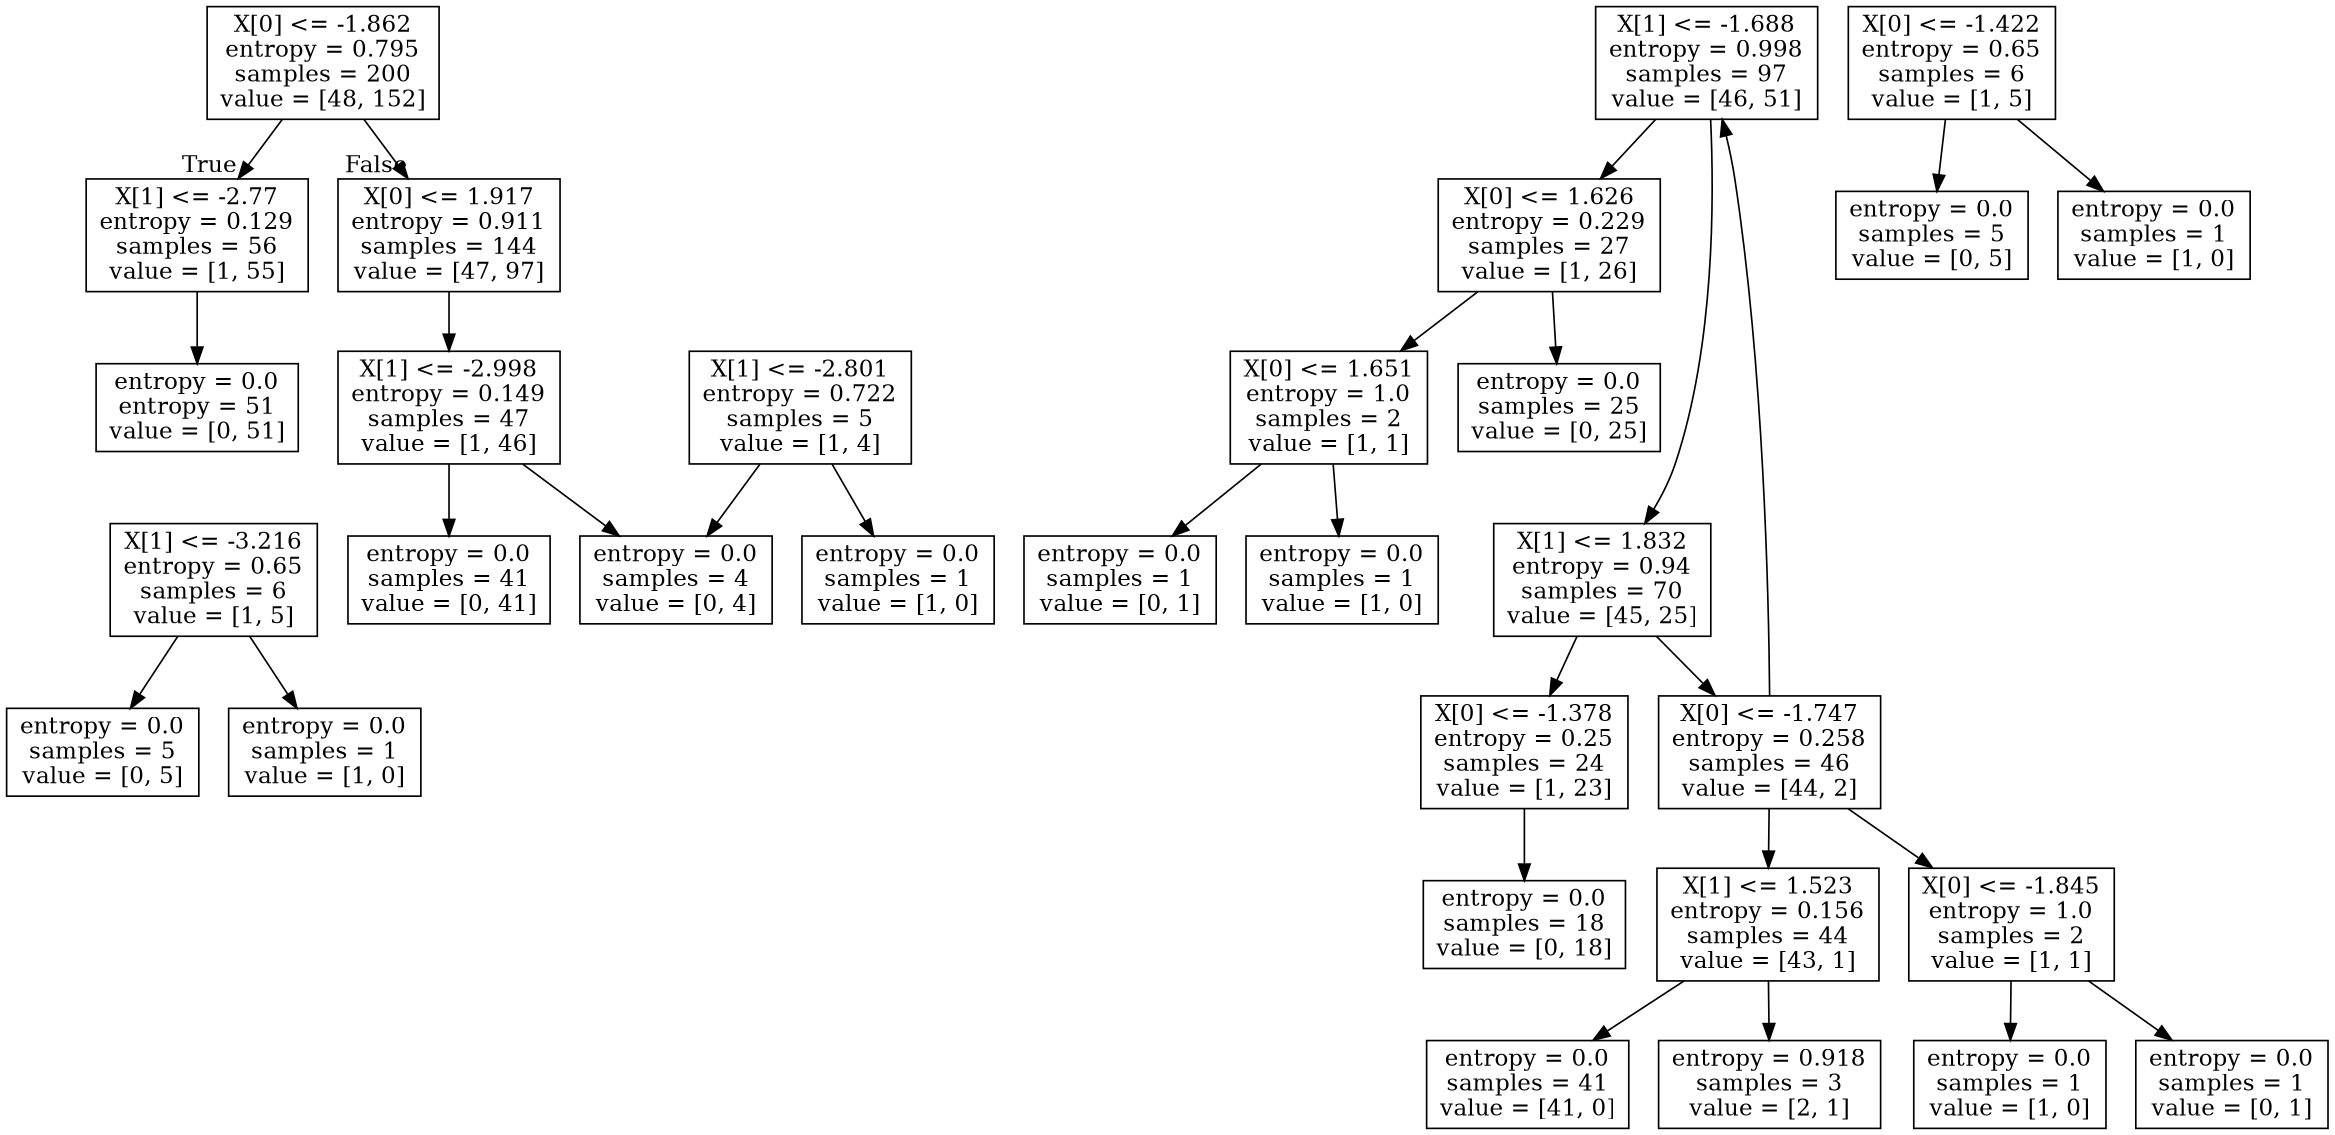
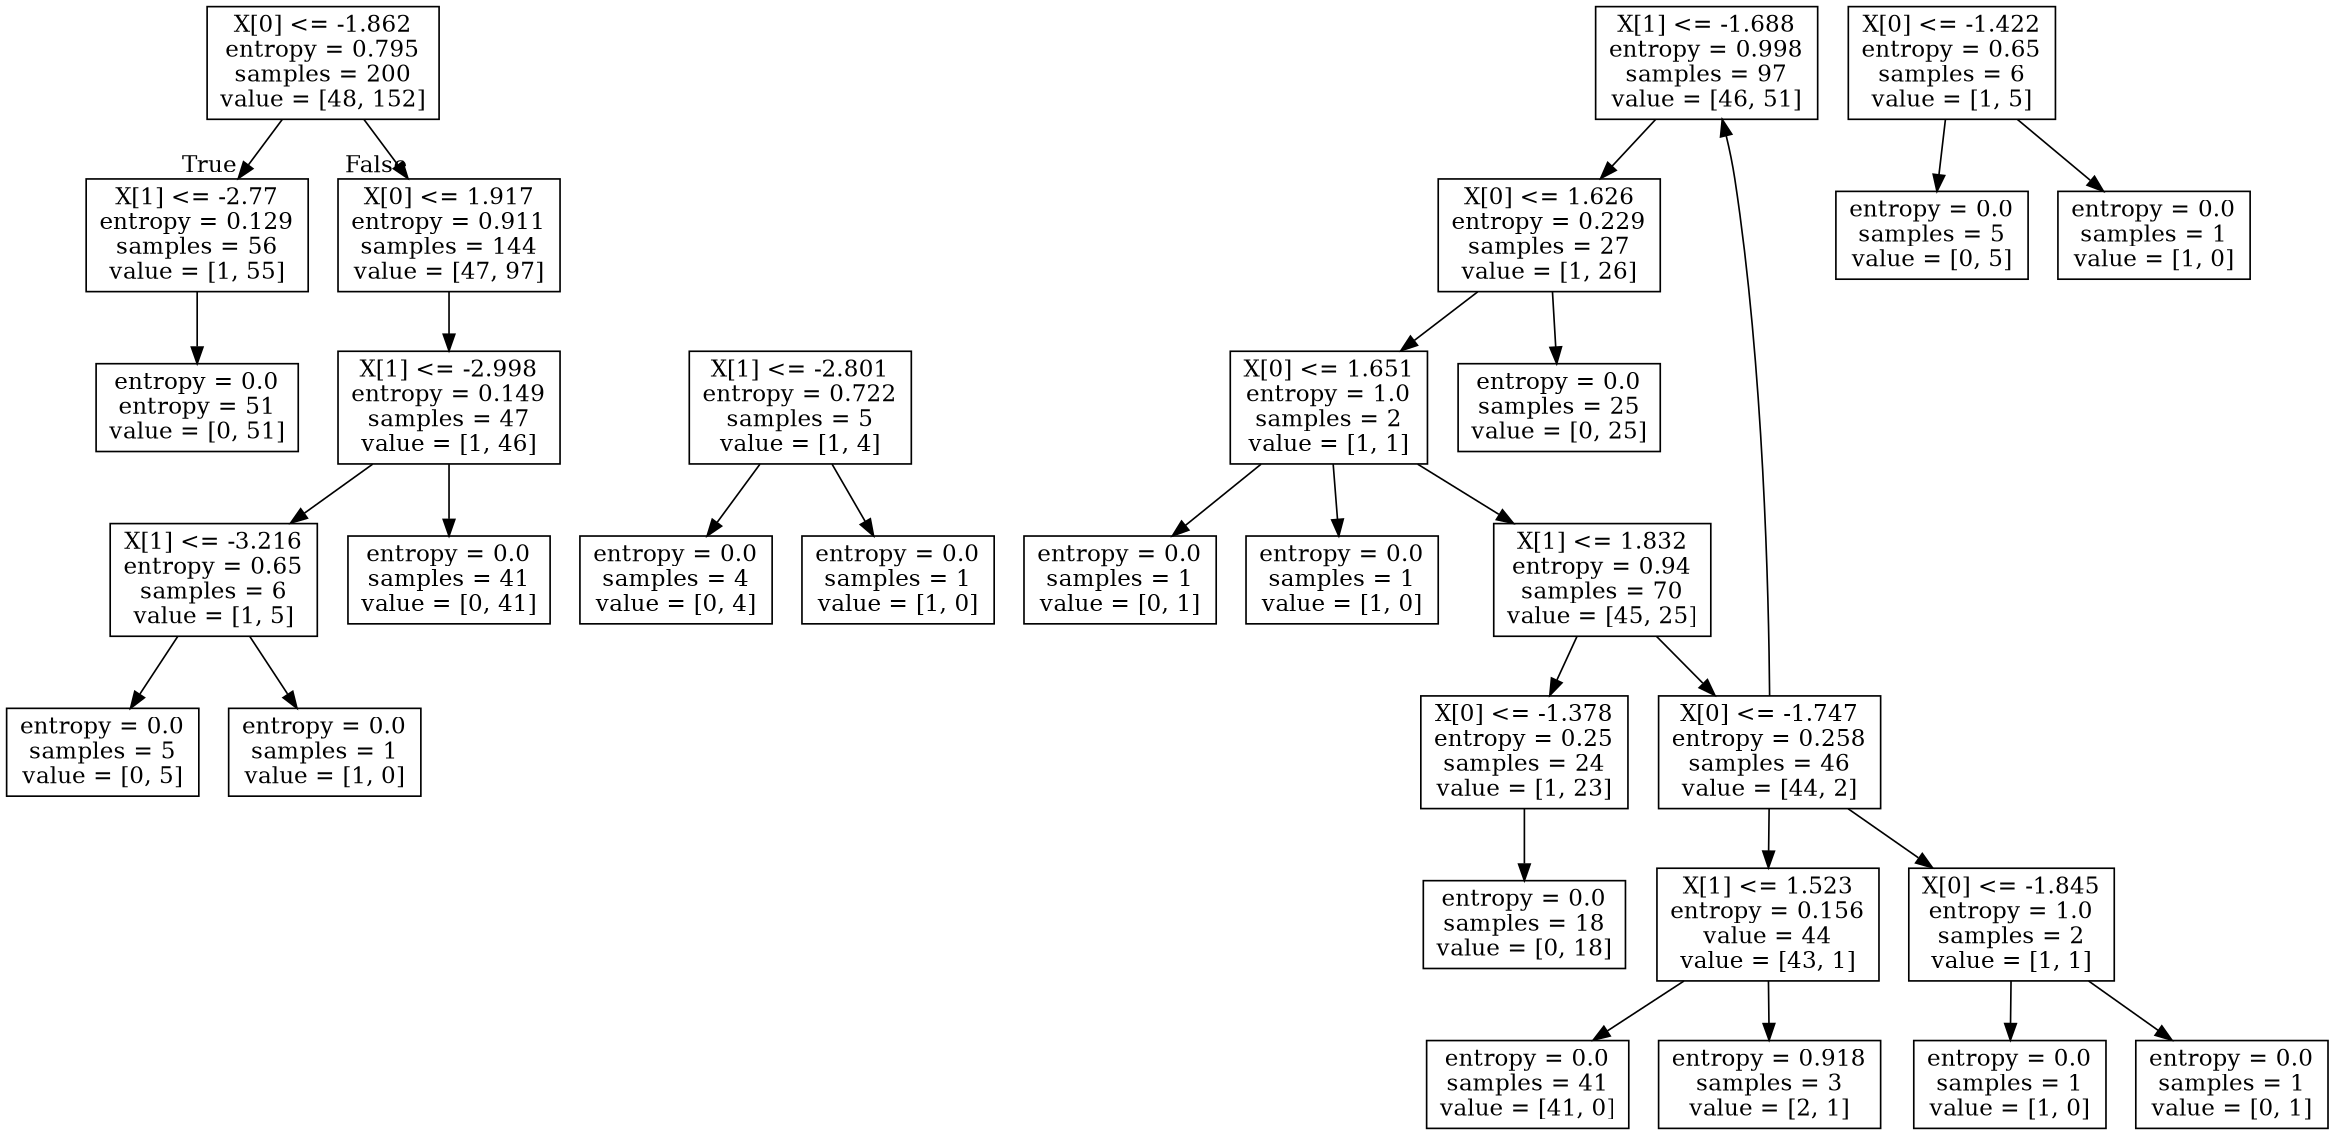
edge "X[1] <= -1.688 entropy = 0.998 samples = 97 value = [46, 51]" -> "X[1] <= 1.832 entropy = 0.94 samples = 70 value = [45, 25]": now "X[0] <= 1.651 entropy = 1.0 samples = 2 value = [1, 1]" -> "X[1] <= 1.832 entropy = 0.94 samples = 70 value = [45, 25]"
edge "X[1] <= -2.998 entropy = 0.149 samples = 47 value = [1, 46]" -> "entropy = 0.0 samples = 4 value = [0, 4]": now "X[1] <= -2.998 entropy = 0.149 samples = 47 value = [1, 46]" -> "X[1] <= -3.216 entropy = 0.65 samples = 6 value = [1, 5]"
node "X[1] <= 1.523 entropy = 0.156 samples = 44 value = [43, 1]": label "X[1] <= 1.523 entropy = 0.156 samples = 44 value = [43, 1]" -> "X[1] <= 1.523 entropy = 0.156 value = 44 value = [43, 1]"
